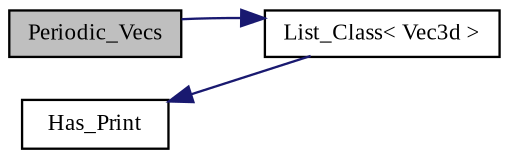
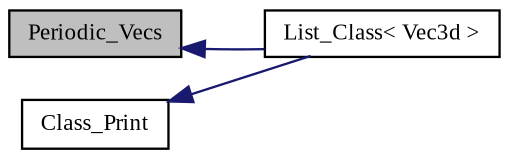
edge "Periodic_Vecs" -> "List_Class< Vec3d >": reversed
node "Has_Print": label "Has_Print" -> "Class_Print"
